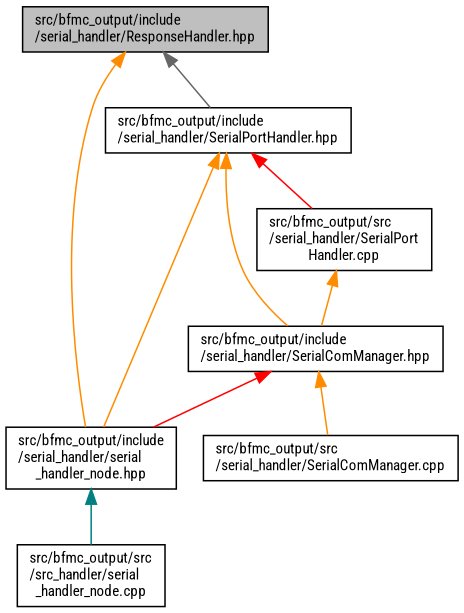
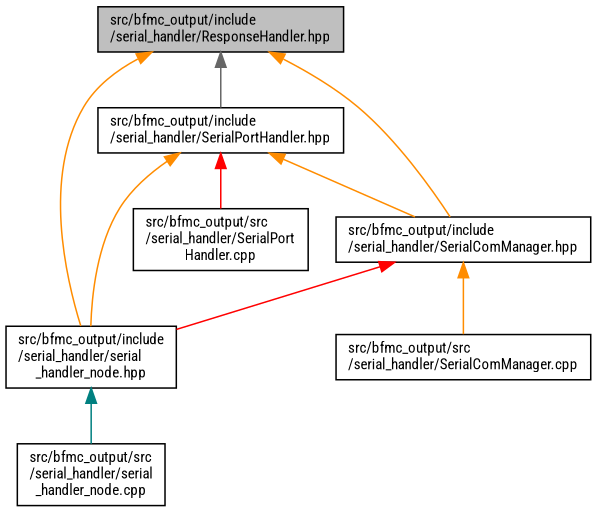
edge "src/bfmc_output/include /serial_handler/SerialComManager.hpp" -> "src/bfmc_output/src /serial_handler/SerialPort Handler.cpp": now "src/bfmc_output/include /serial_handler/SerialComManager.hpp" -> "src/bfmc_output/include /serial_handler/ResponseHandler.hpp"
node "src/bfmc_output/src /src_handler/serial _handler_node.cpp": label "src/bfmc_output/src /src_handler/serial _handler_node.cpp" -> "src/bfmc_output/src /serial_handler/serial _handler_node.cpp"
